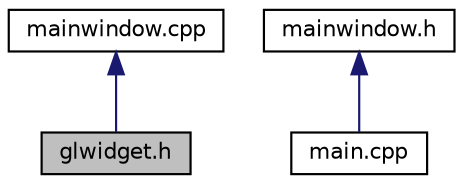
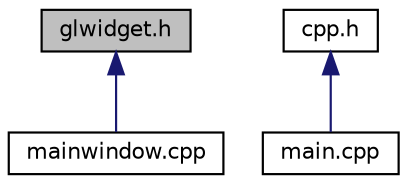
node "mainwindow.h": label "mainwindow.h" -> "cpp.h"
edge "glwidget.h" -> "mainwindow.cpp": reversed
